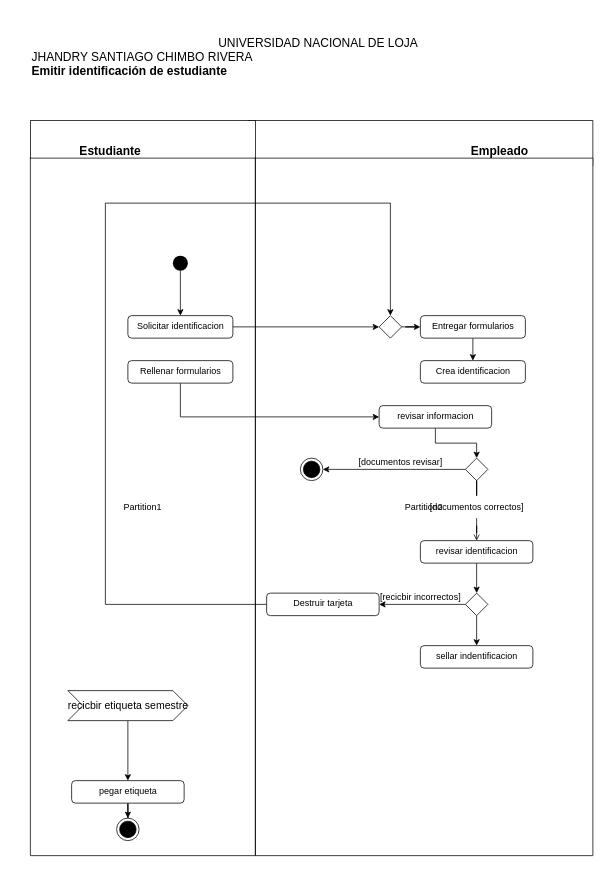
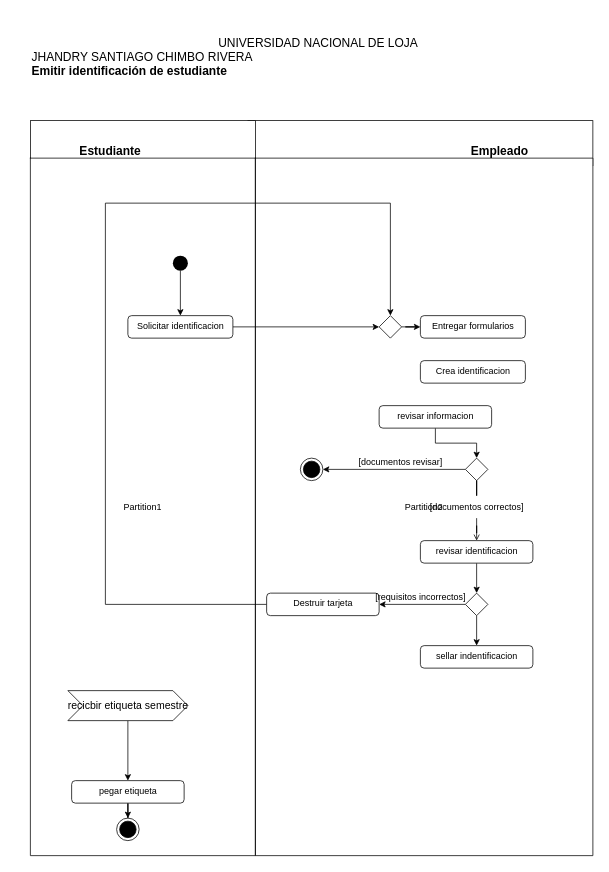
edge "Entregar formularios" -> "Crea identificacion": removed
node "Rellenar formularios": removed
edge "Rellenar formularios" -> "revisar informacion": removed
node "[recicbir incorrectos]": label "[recicbir incorrectos]" -> "[requisitos incorrectos]"
